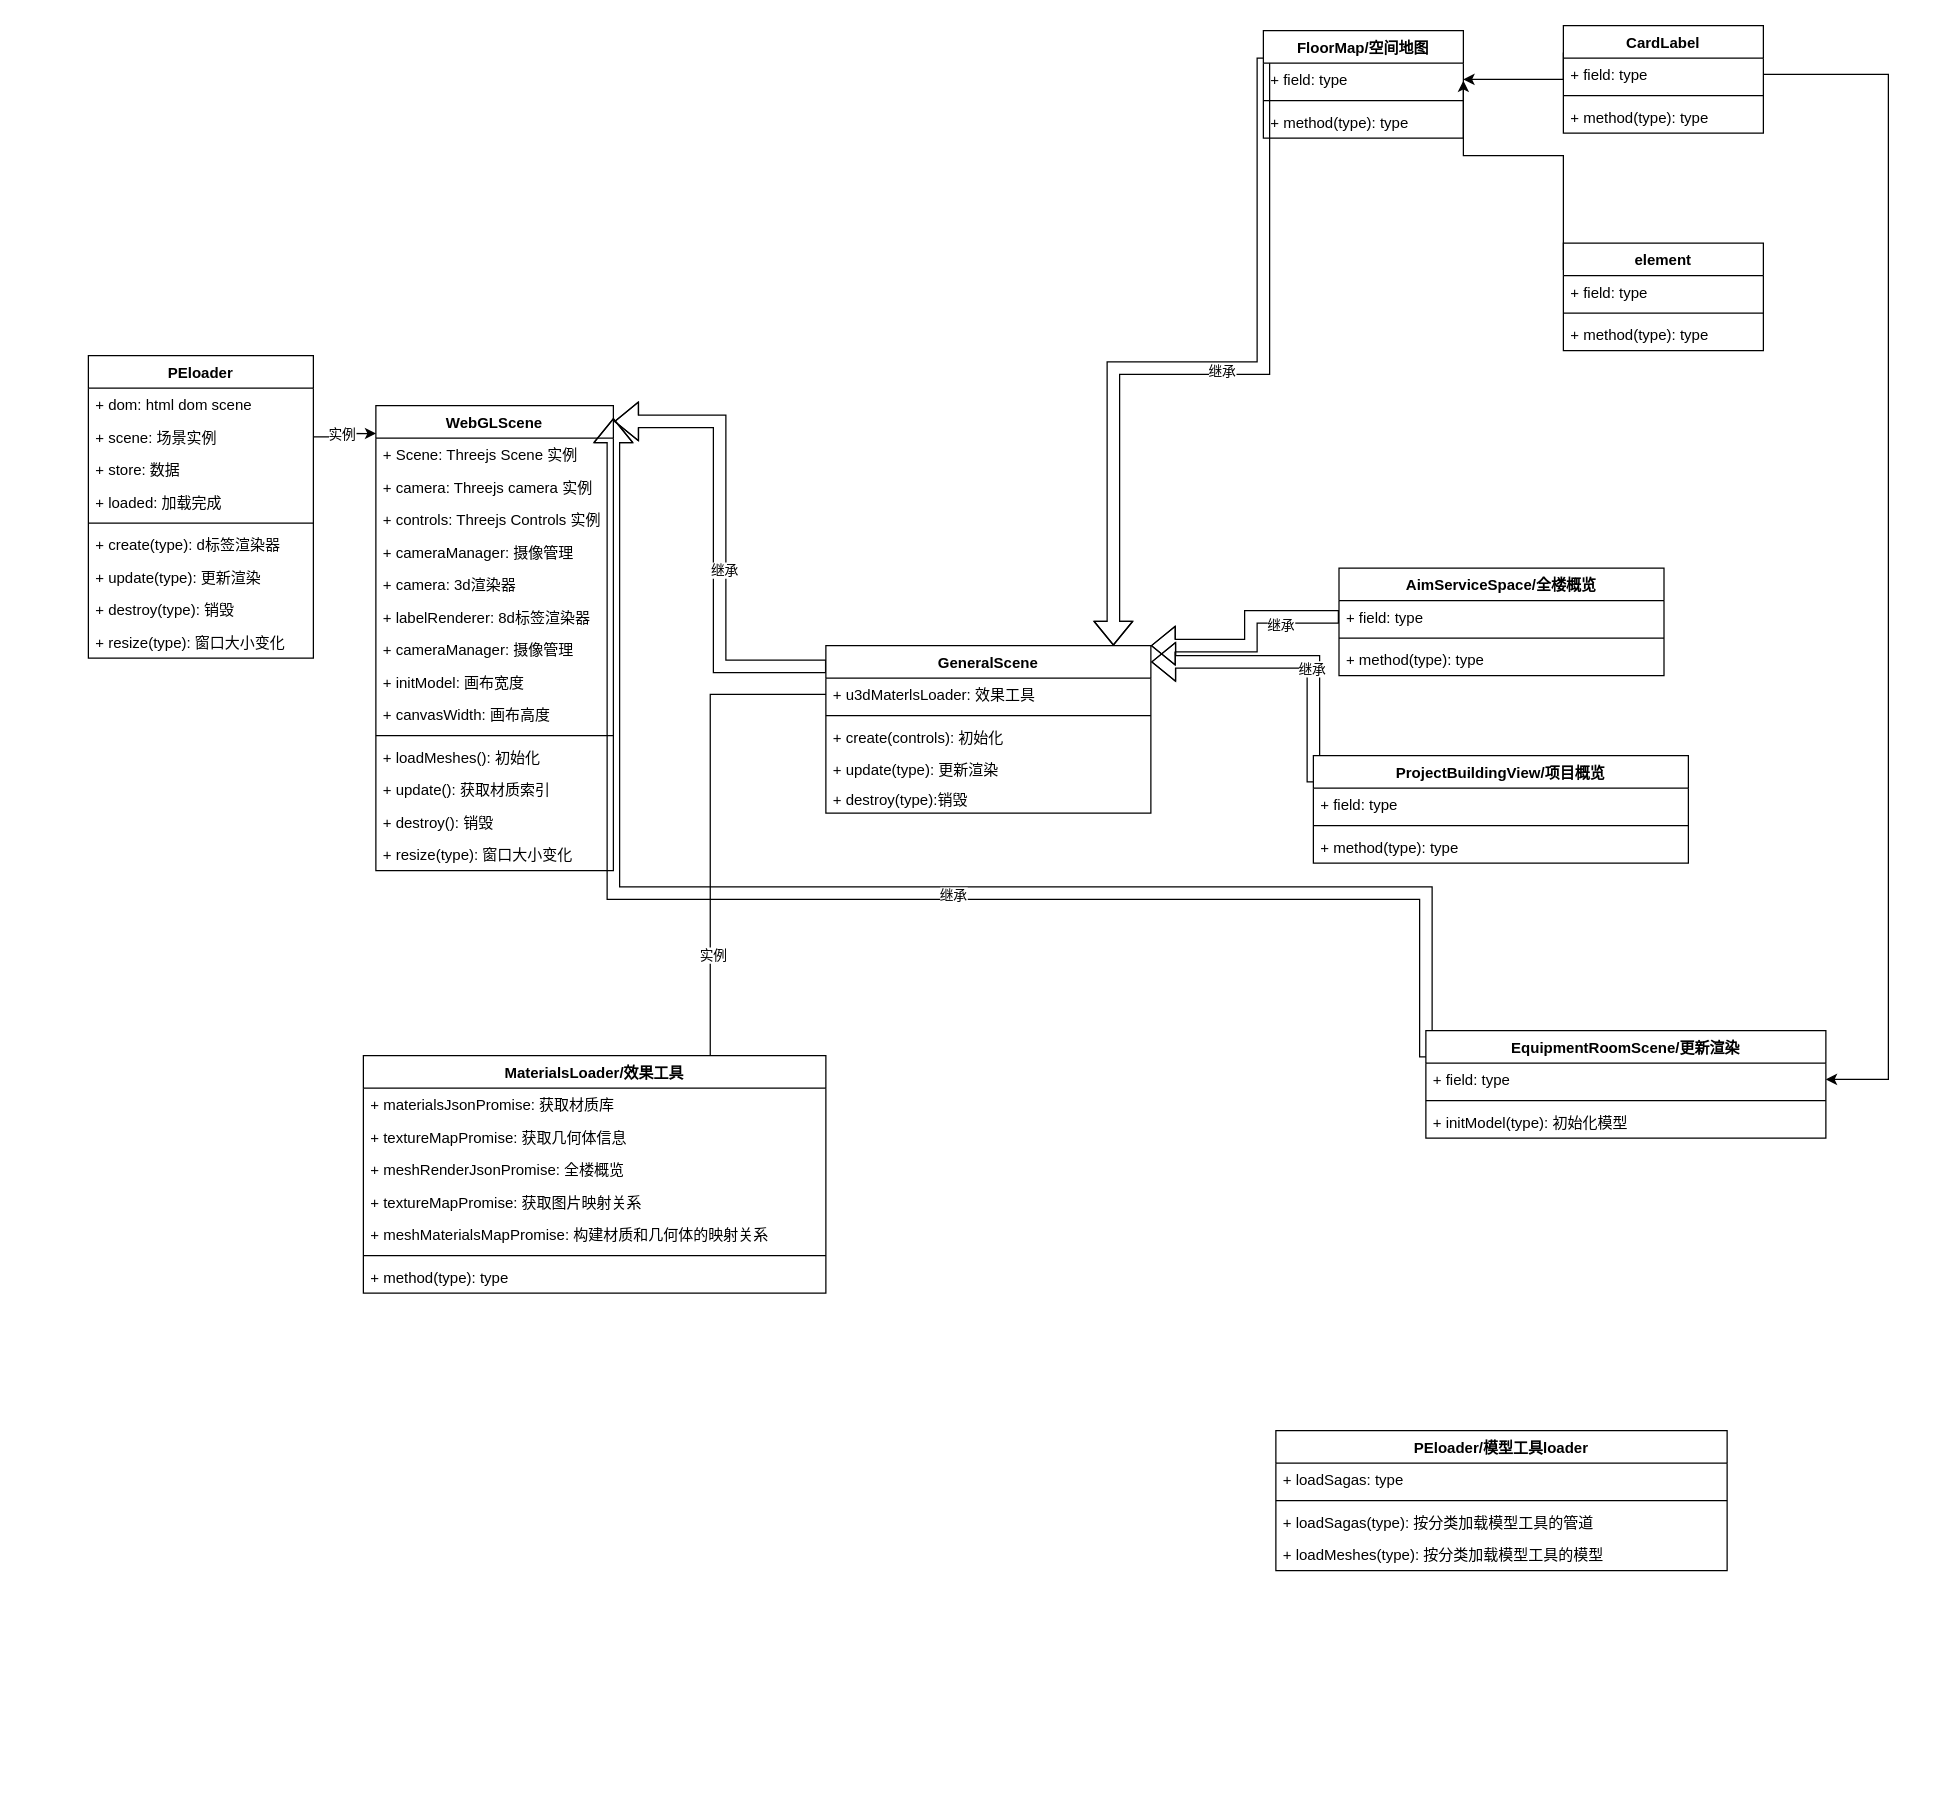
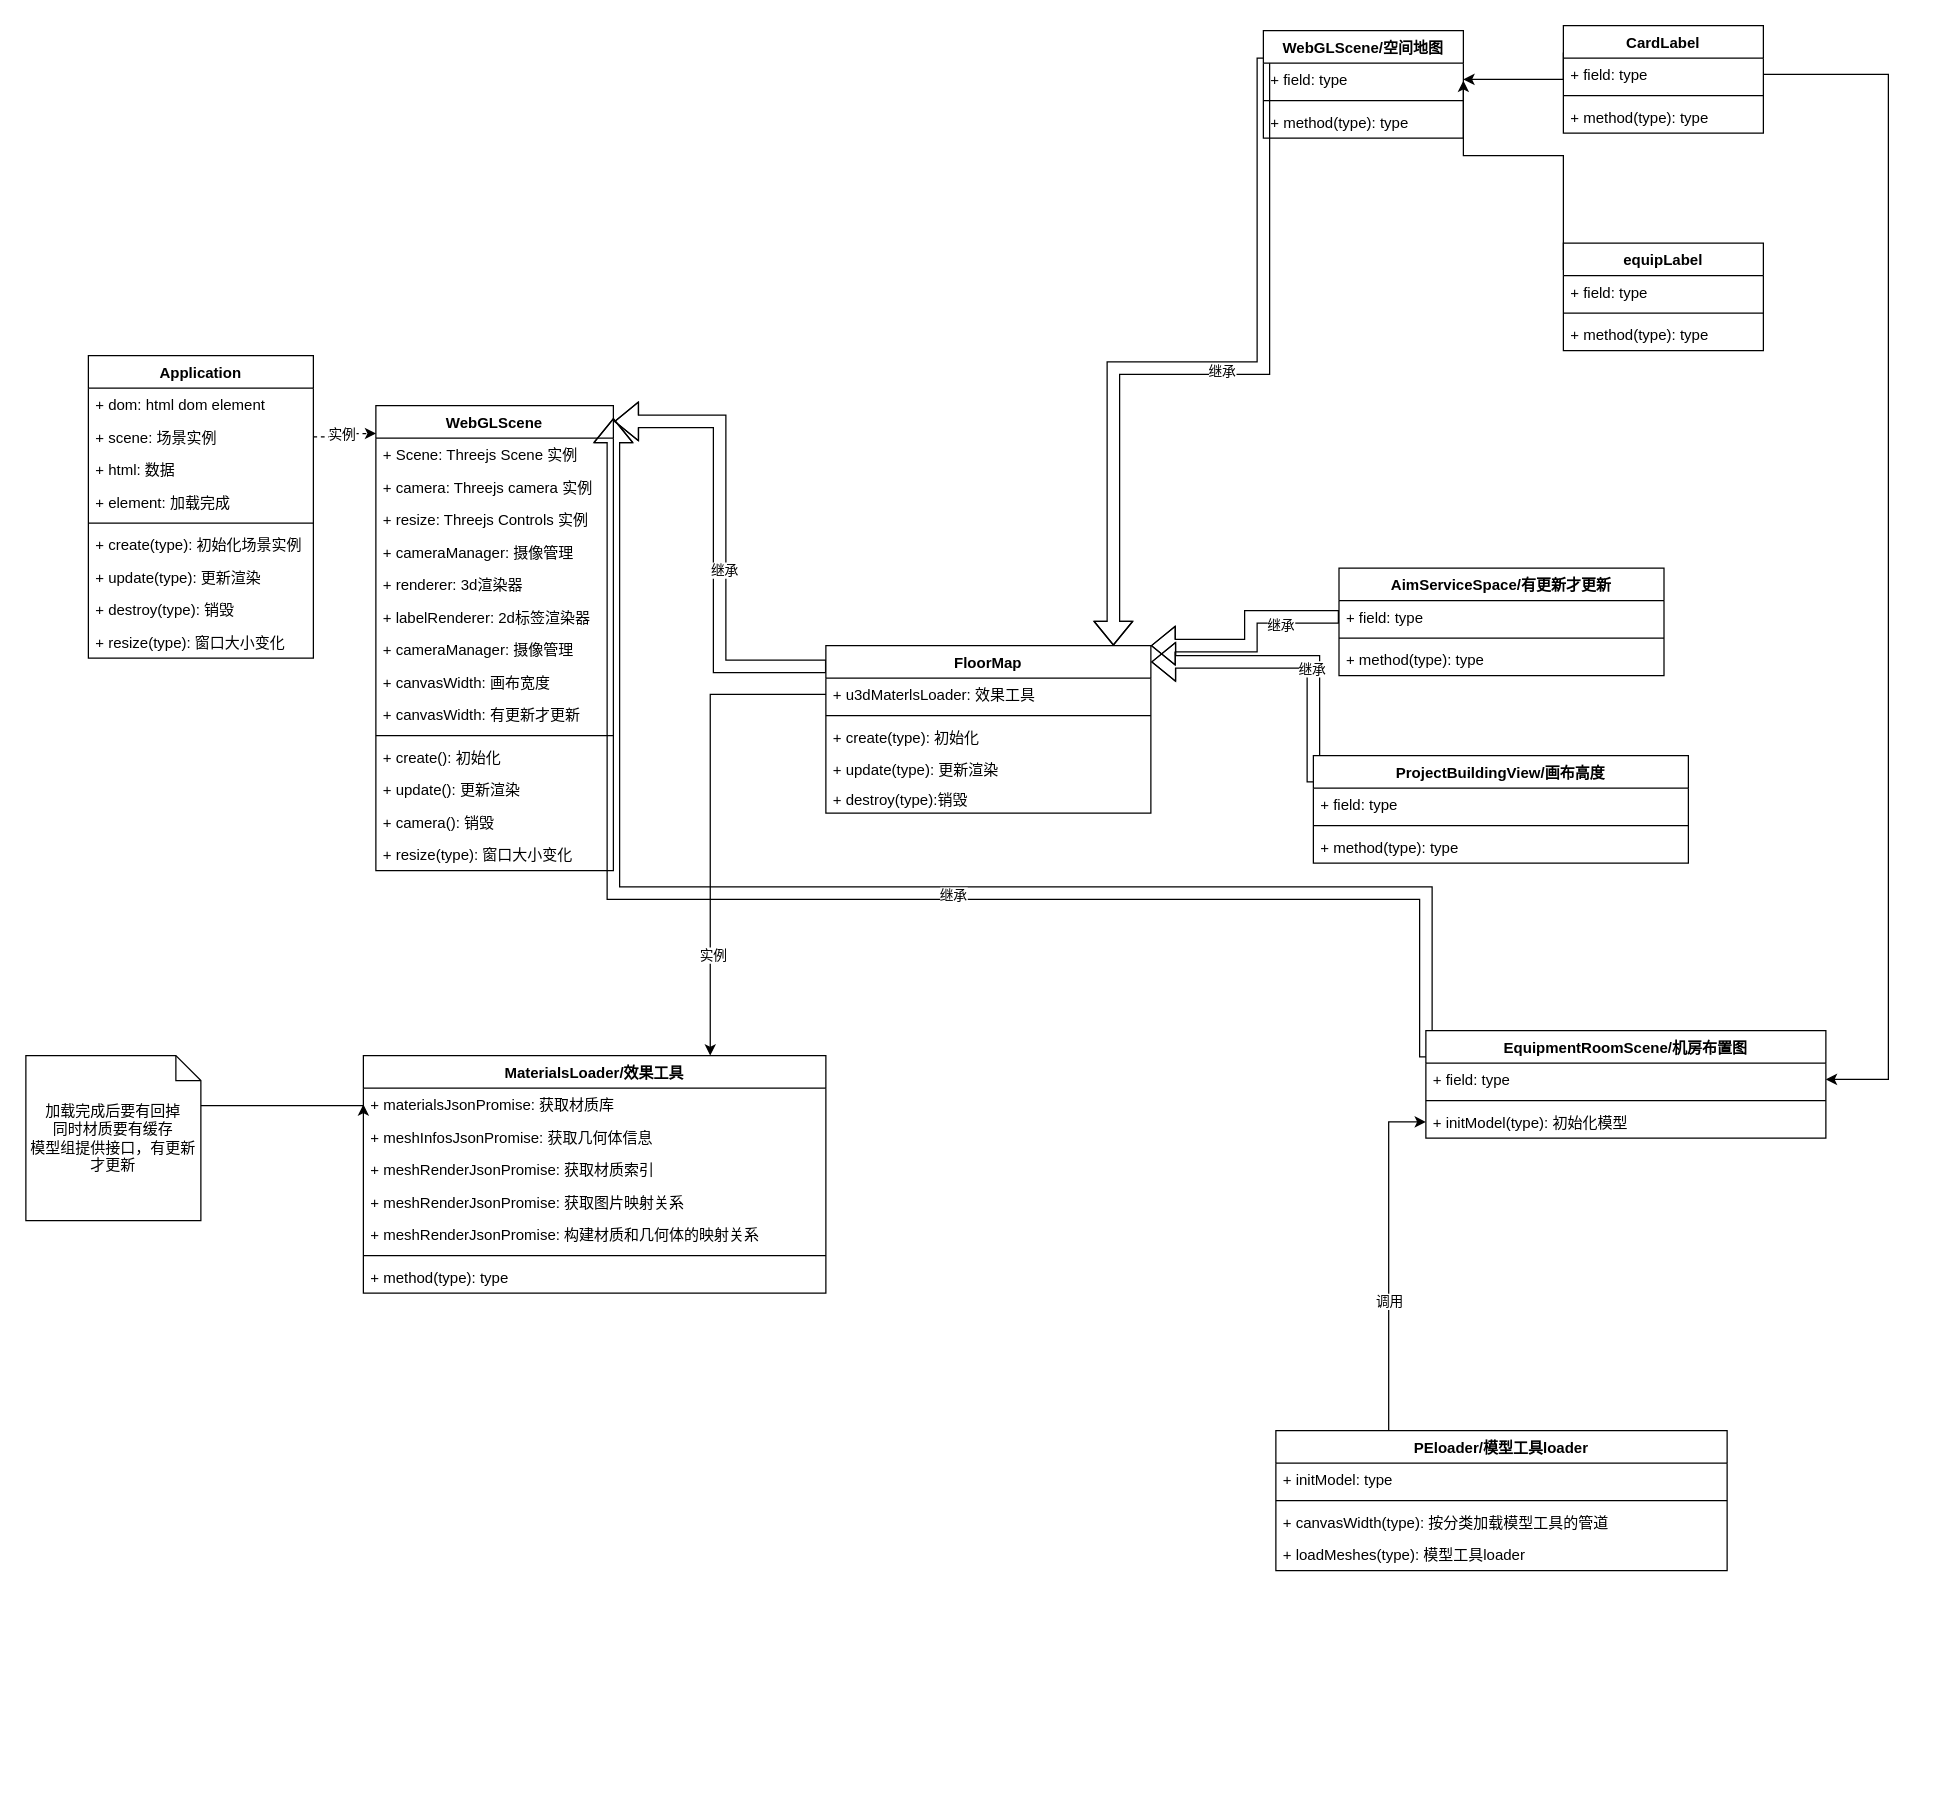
node "FloorMap/空间地图": label "FloorMap/空间地图" -> "WebGLScene/空间地图"
node "element": label "element" -> "equipLabel"
node "PEloader": label "PEloader" -> "Application"
node "+ dom: html dom scene": label "+ dom: html dom scene" -> "+ dom: html dom element"
edge "+ scene: 场景实例" -> "WebGLScene": style solid -> dashed
node "+ store: 数据": label "+ store: 数据" -> "+ html: 数据"
node "+ loaded: 加载完成": label "+ loaded: 加载完成" -> "+ element: 加载完成"
node "+ controls: Threejs Controls 实例": label "+ controls: Threejs Controls 实例" -> "+ resize: Threejs Controls 实例"
node "+ create(type): d标签渲染器": label "+ create(type): d标签渲染器" -> "+ create(type): 初始化场景实例"
node "+ camera: 3d渲染器": label "+ camera: 3d渲染器" -> "+ renderer: 3d渲染器"
node "AimServiceSpace/全楼概览": label "AimServiceSpace/全楼概览" -> "AimServiceSpace/有更新才更新"
node "+ labelRenderer: 8d标签渲染器": label "+ labelRenderer: 8d标签渲染器" -> "+ labelRenderer: 2d标签渲染器"
node "GeneralScene": label "GeneralScene" -> "FloorMap"
node "+ initModel: 画布宽度": label "+ initModel: 画布宽度" -> "+ canvasWidth: 画布宽度"
node "+ canvasWidth: 画布高度": label "+ canvasWidth: 画布高度" -> "+ canvasWidth: 有更新才更新"
node "+ create(controls): 初始化": label "+ create(controls): 初始化" -> "+ create(type): 初始化"
node "+ loadMeshes(): 初始化": label "+ loadMeshes(): 初始化" -> "+ create(): 初始化"
node "ProjectBuildingView/项目概览": label "ProjectBuildingView/项目概览" -> "ProjectBuildingView/画布高度"
node "+ update(): 获取材质索引": label "+ update(): 获取材质索引" -> "+ update(): 更新渲染"
node "+ destroy(): 销毁": label "+ destroy(): 销毁" -> "+ camera(): 销毁"
node "EquipmentRoomScene/更新渲染": label "EquipmentRoomScene/更新渲染" -> "EquipmentRoomScene/机房布置图"
edge "+ u3dMaterlsLoader: 效果工具" -- "MaterialsLoader/效果工具": arrowhead none -> classic
edge "加载完成后要有回掉 同时材质要有缓存 模型组提供接口，有更新才更新" -> "+ materialsJsonPromise: 获取材质库": added
node "加载完成后要有回掉 同时材质要有缓存 模型组提供接口，有更新才更新": added
node "+ textureMapPromise: 获取几何体信息": label "+ textureMapPromise: 获取几何体信息" -> "+ meshInfosJsonPromise: 获取几何体信息"
node "+ meshRenderJsonPromise: 全楼概览": label "+ meshRenderJsonPromise: 全楼概览" -> "+ meshRenderJsonPromise: 获取材质索引"
node "+ textureMapPromise: 获取图片映射关系": label "+ textureMapPromise: 获取图片映射关系" -> "+ meshRenderJsonPromise: 获取图片映射关系"
node "+ meshMaterialsMapPromise: 构建材质和几何体的映射关系": label "+ meshMaterialsMapPromise: 构建材质和几何体的映射关系" -> "+ meshRenderJsonPromise: 构建材质和几何体的映射关系"
edge "PEloader/模型工具loader" -> "+ initModel(type): 初始化模型": added, label "调用"
node "+ loadSagas: type": label "+ loadSagas: type" -> "+ initModel: type"
node "+ loadSagas(type): 按分类加载模型工具的管道": label "+ loadSagas(type): 按分类加载模型工具的管道" -> "+ canvasWidth(type): 按分类加载模型工具的管道"
node "+ loadMeshes(type): 按分类加载模型工具的模型": label "+ loadMeshes(type): 按分类加载模型工具的模型" -> "+ loadMeshes(type): 模型工具loader"
